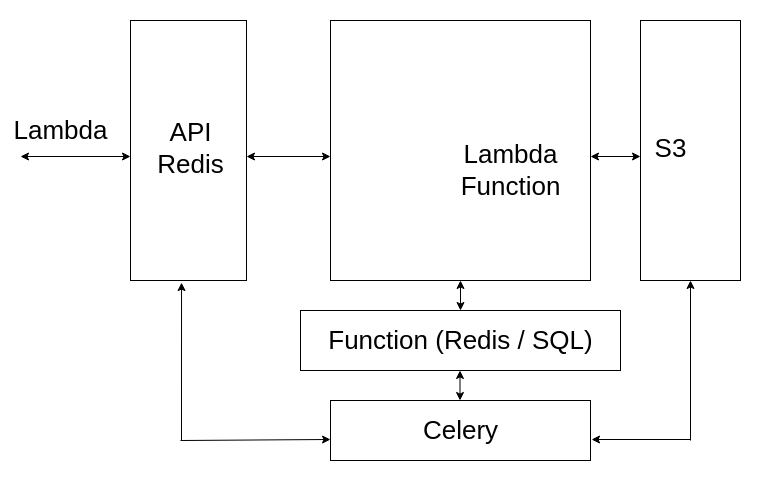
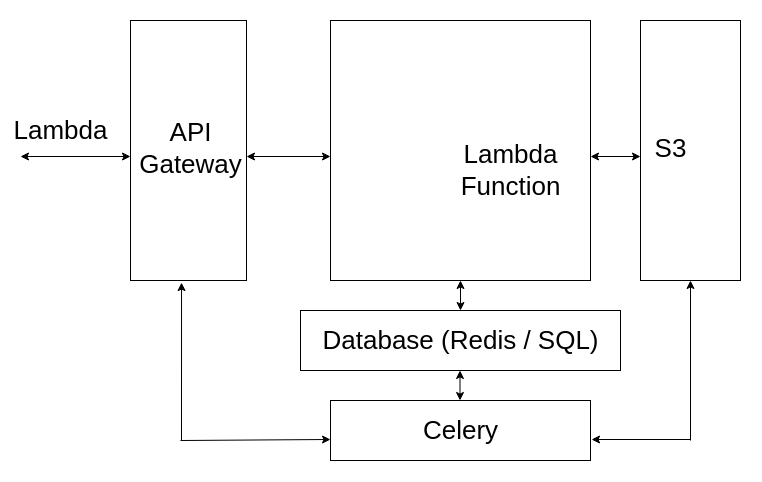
node "API Redis": label "API Redis" -> "API Gateway"
node "Function (Redis / SQL)": label "Function (Redis / SQL)" -> "Database (Redis / SQL)"
